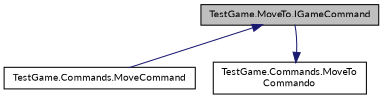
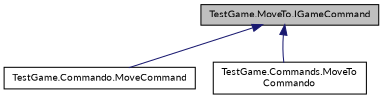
edge "TestGame.MoveTo.IGameCommand" -> "TestGame.Commands.MoveTo Commando": reversed
node "TestGame.Commands.MoveCommand": label "TestGame.Commands.MoveCommand" -> "TestGame.Commando.MoveCommand"
